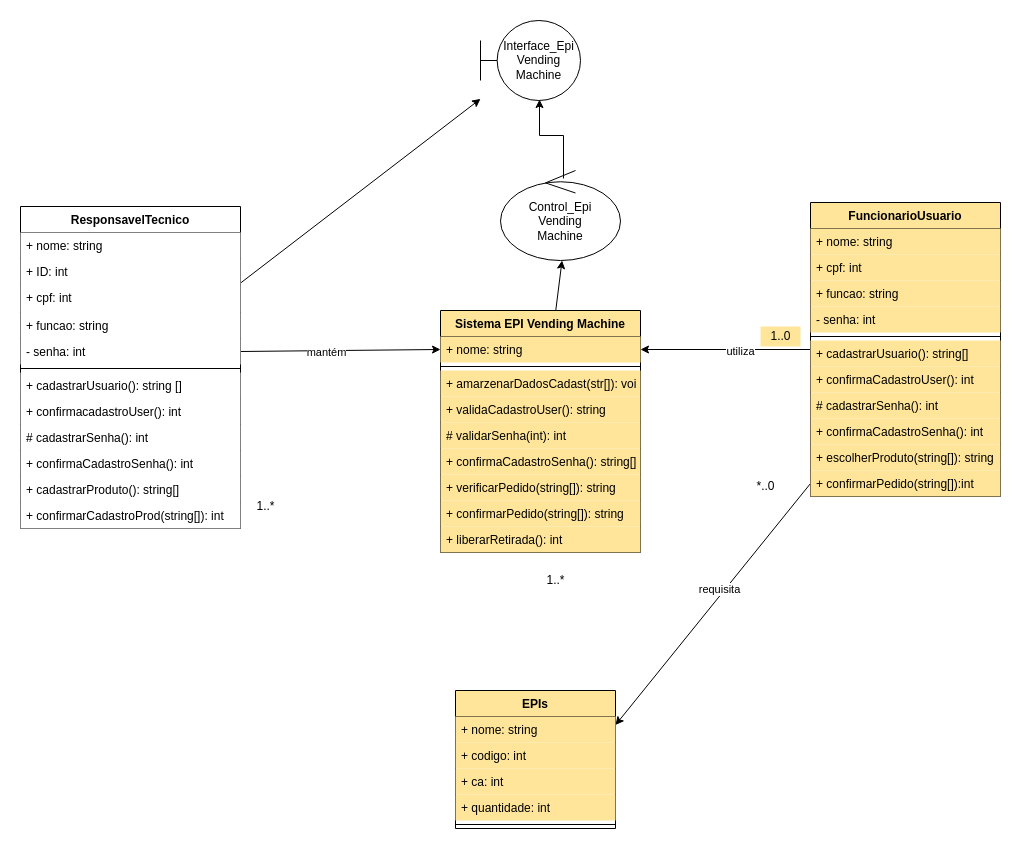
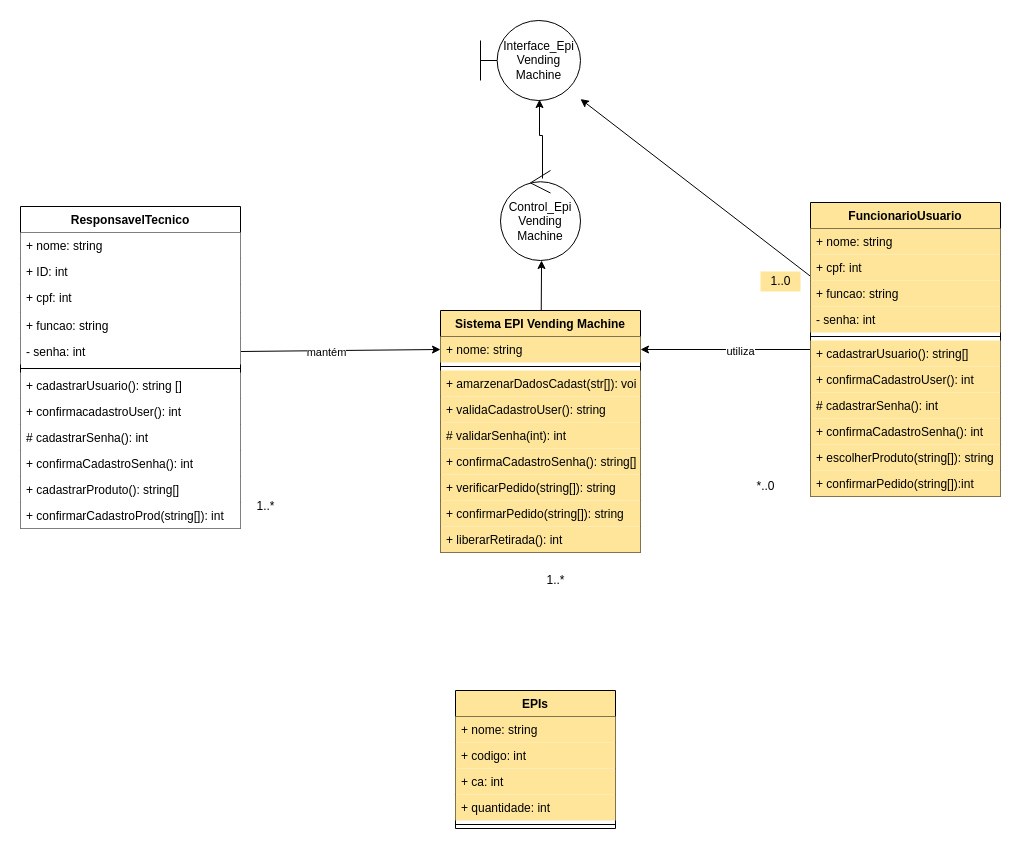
edge "FuncionarioUsuario" -> "Interface_Epi Vending Machine": added
edge "ResponsavelTecnico" -> "Interface_Epi Vending Machine": removed
node "Control_Epi Vending Machine": size 120x90 -> 80x90
node "1..0": moved (781, 337) -> (781, 282)
edge "+ confirmarPedido(string[]):int" -> "EPIs": removed, label "requisita"
